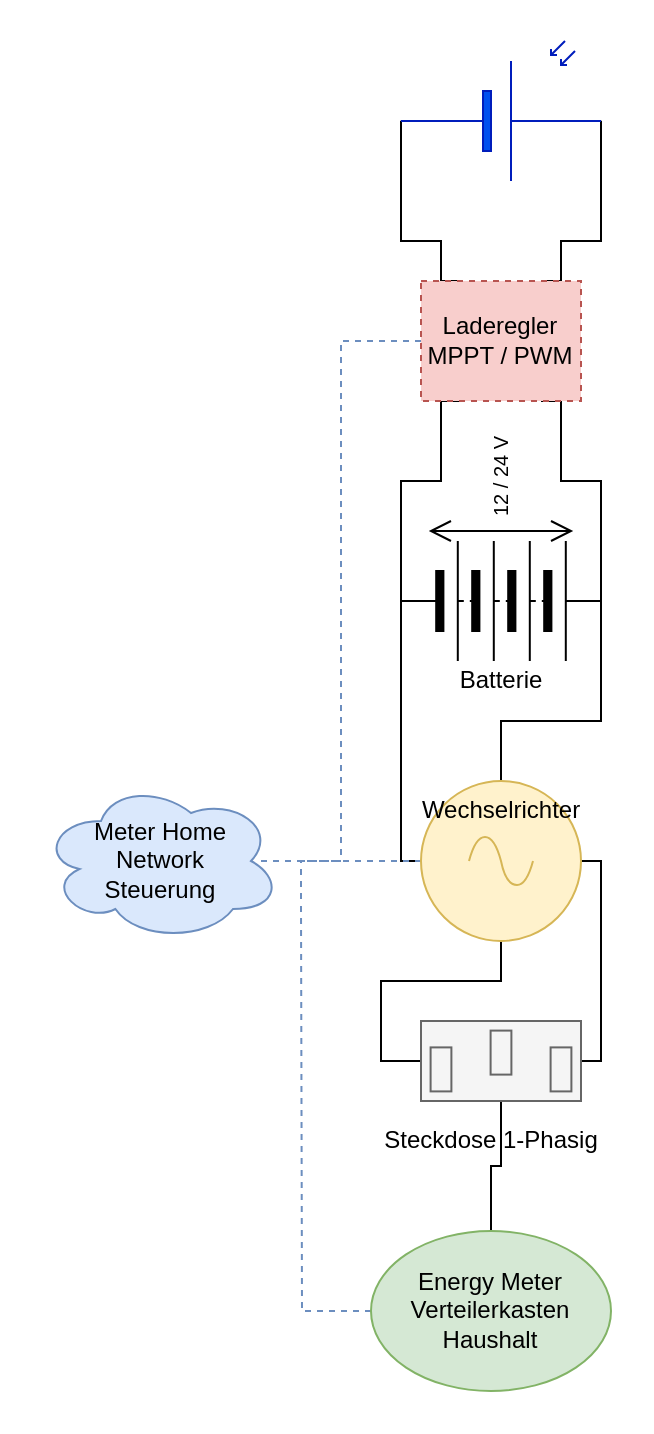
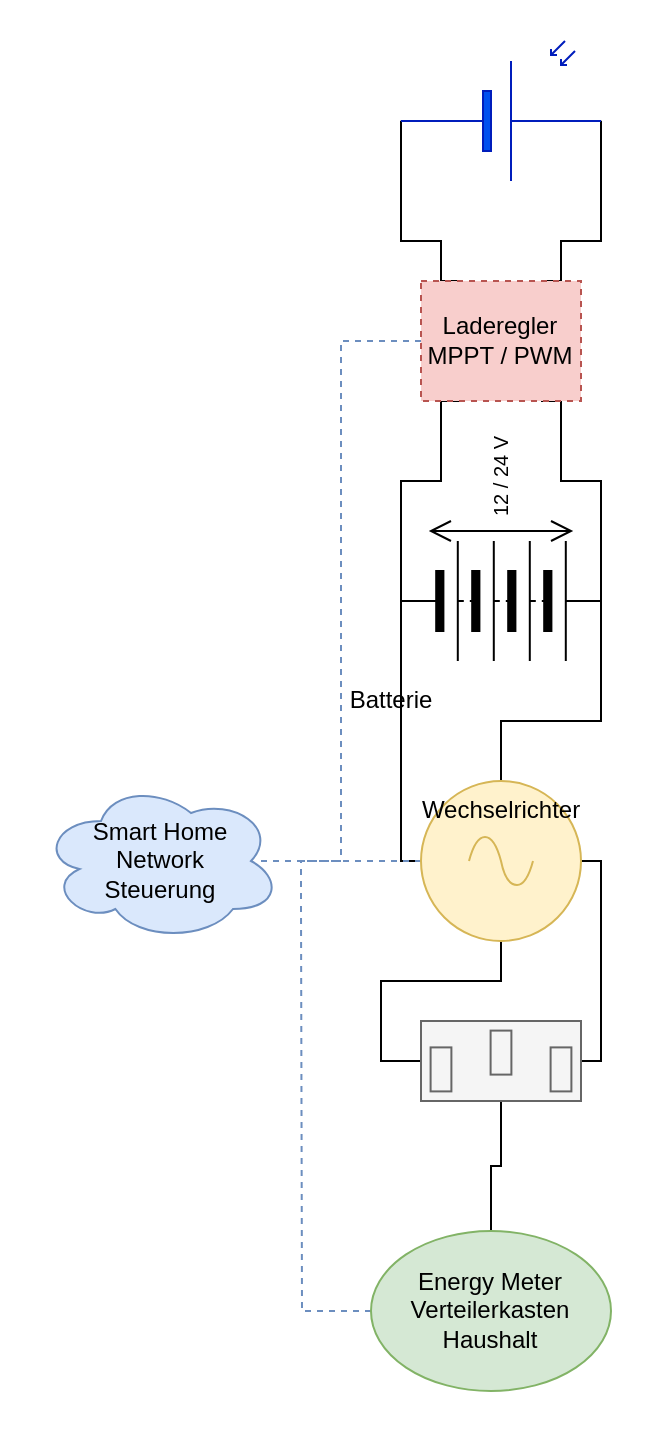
node "Batterie": moved (501, 681) -> (391, 701)
node "Meter Home Network Steuerung": label "Meter Home Network Steuerung" -> "Smart Home Network Steuerung"
node "Steckdose 1-Phasig": removed
